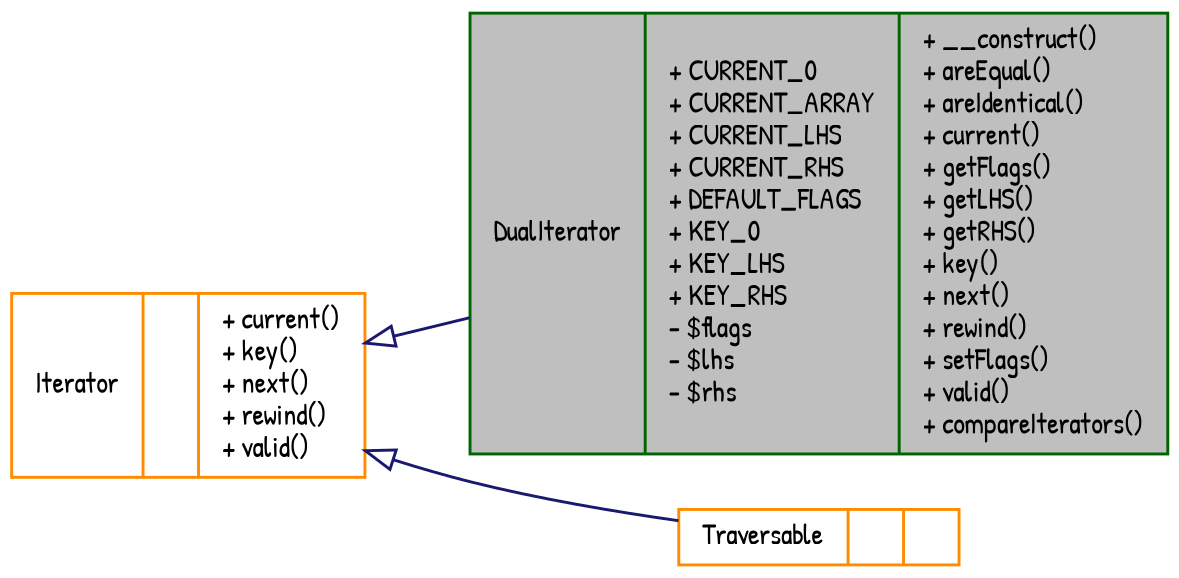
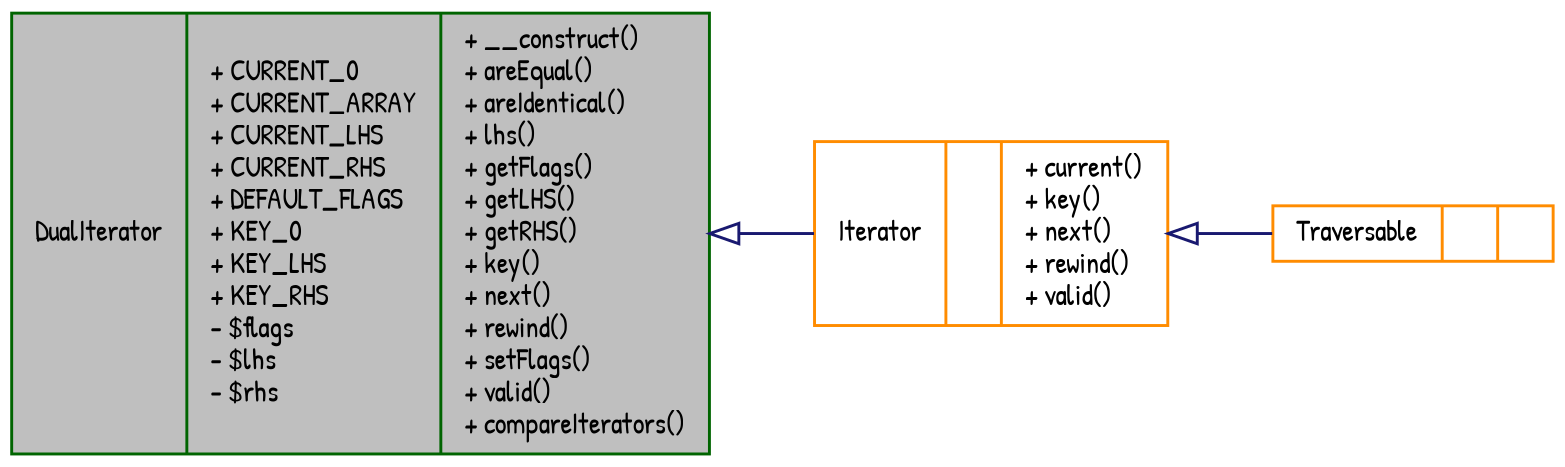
node "DualIterator": text "+ current()" -> "+ lhs()"
edge "DualIterator" -> "Iterator": reversed
